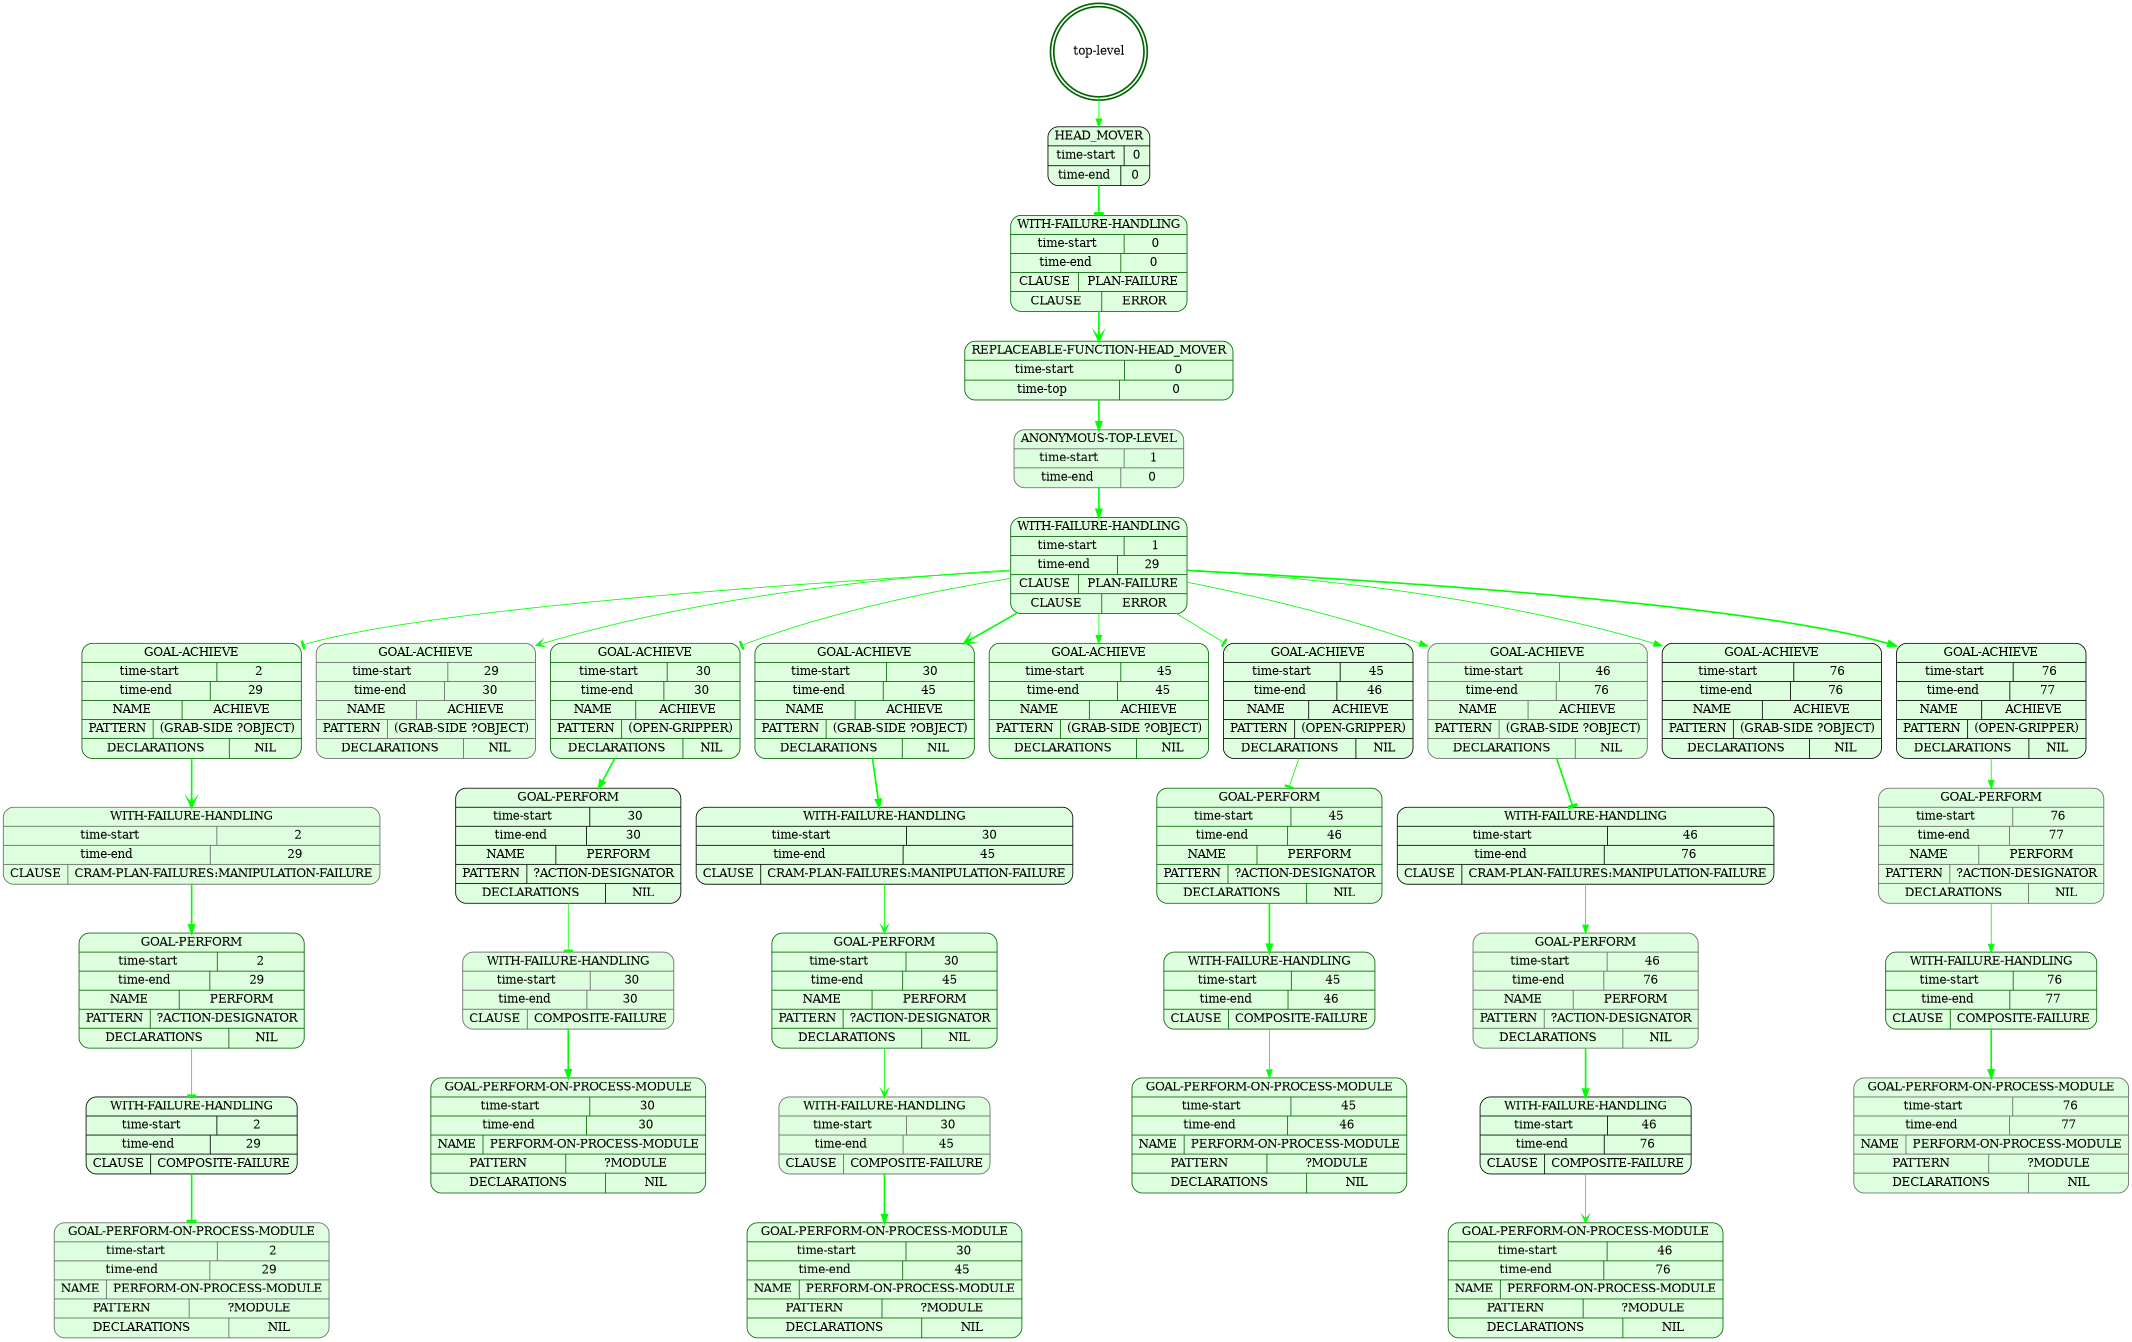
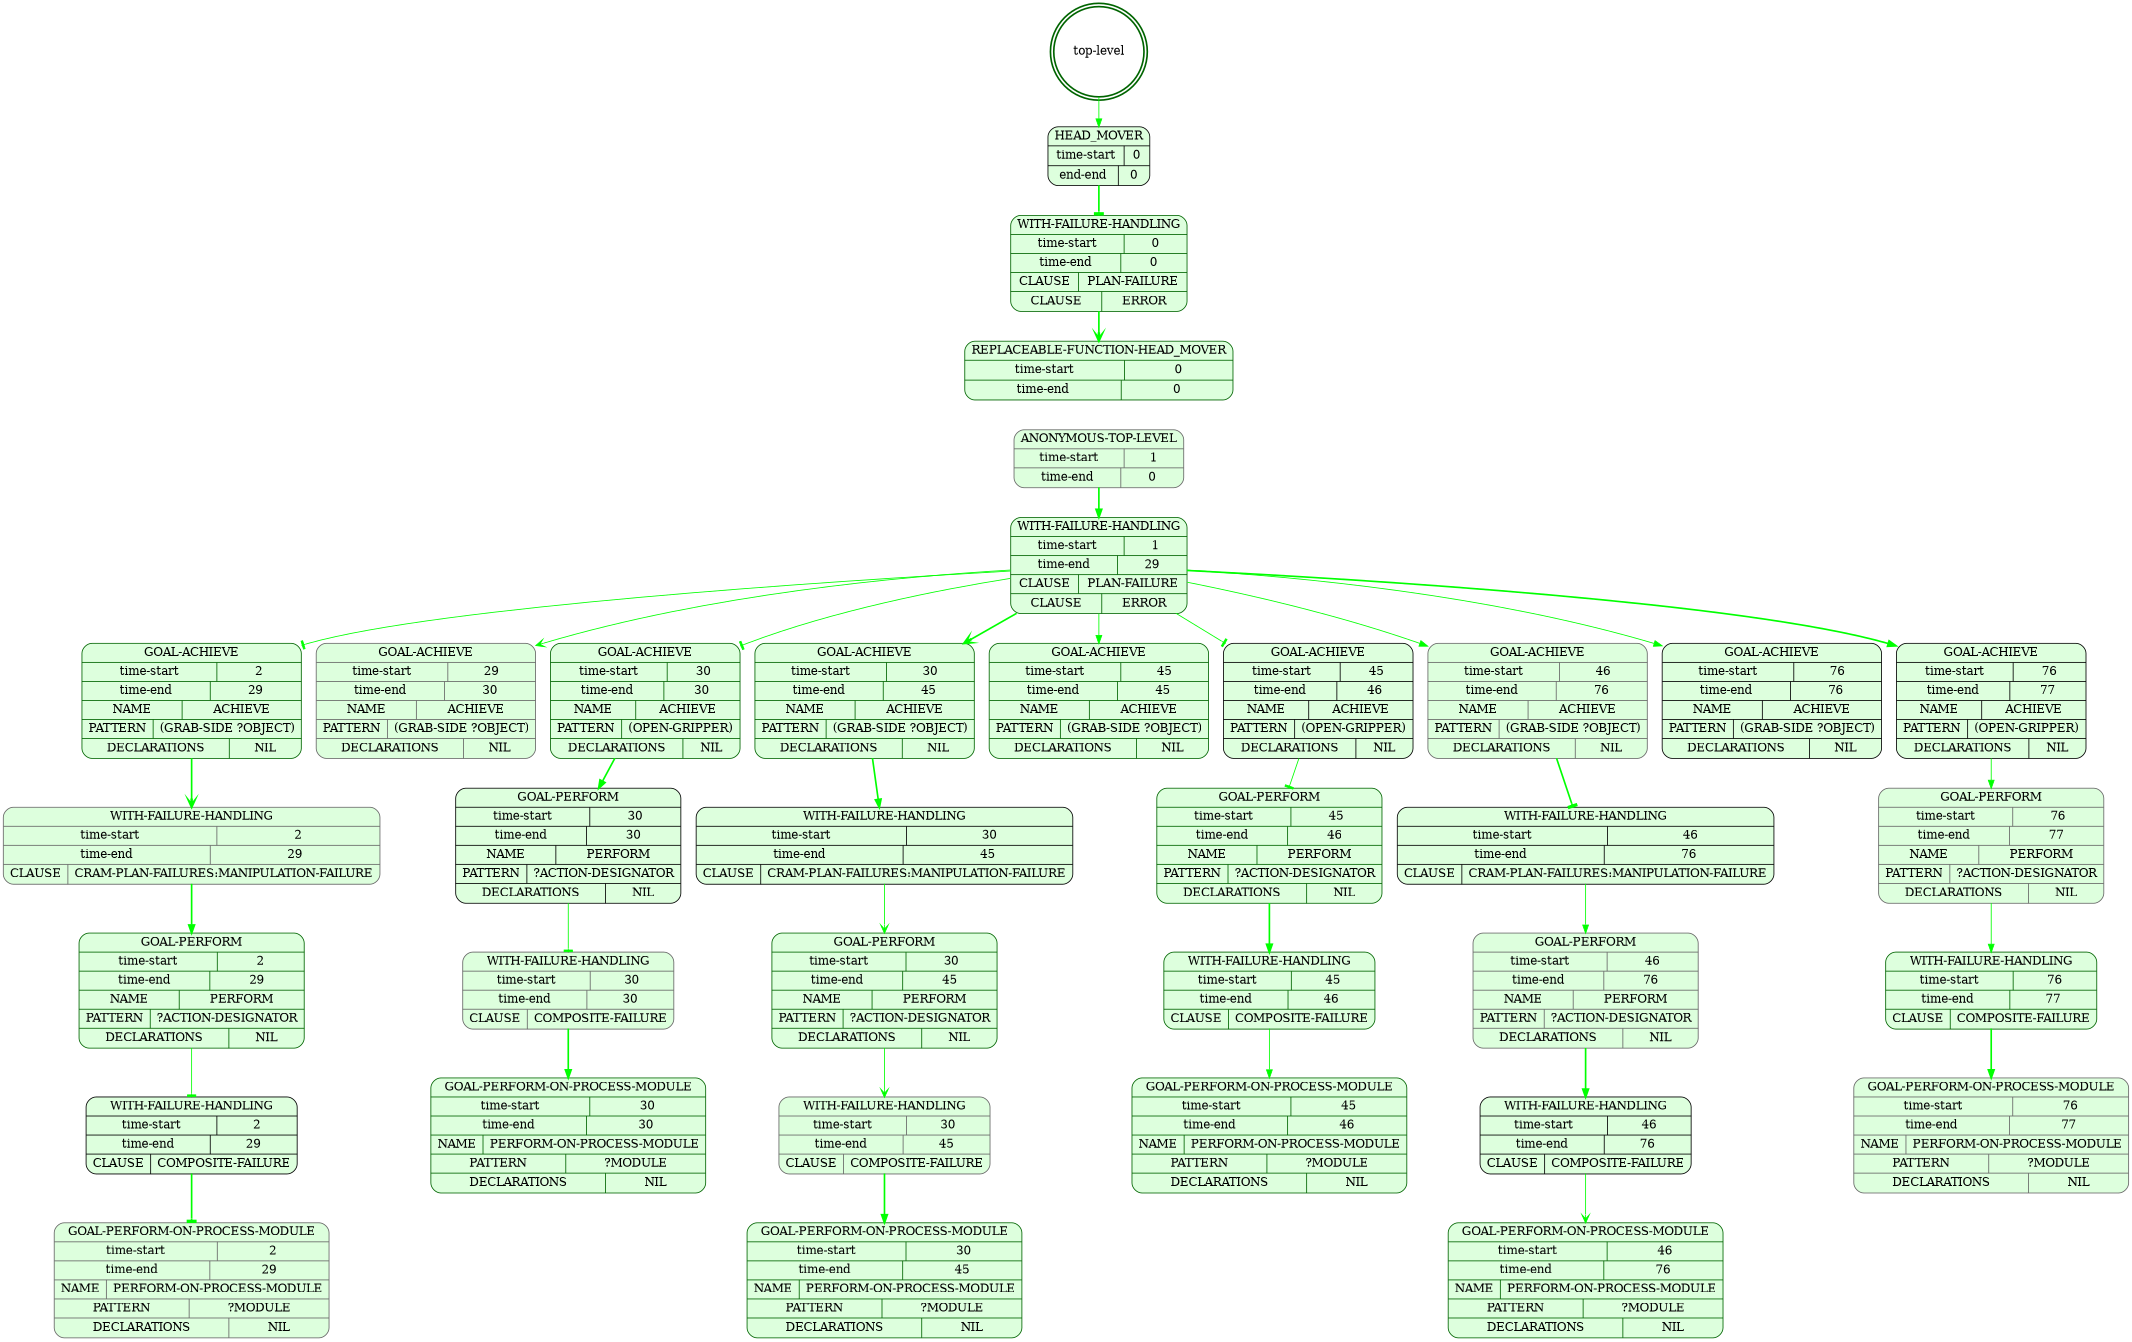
node "HEAD_MOVER": text "time-end" -> "end-end"
node "REPLACEABLE-FUNCTION-HEAD_MOVER": text "time-top" -> "time-end"
edge "REPLACEABLE-FUNCTION-HEAD_MOVER" -> "ANONYMOUS-TOP-LEVEL": removed
